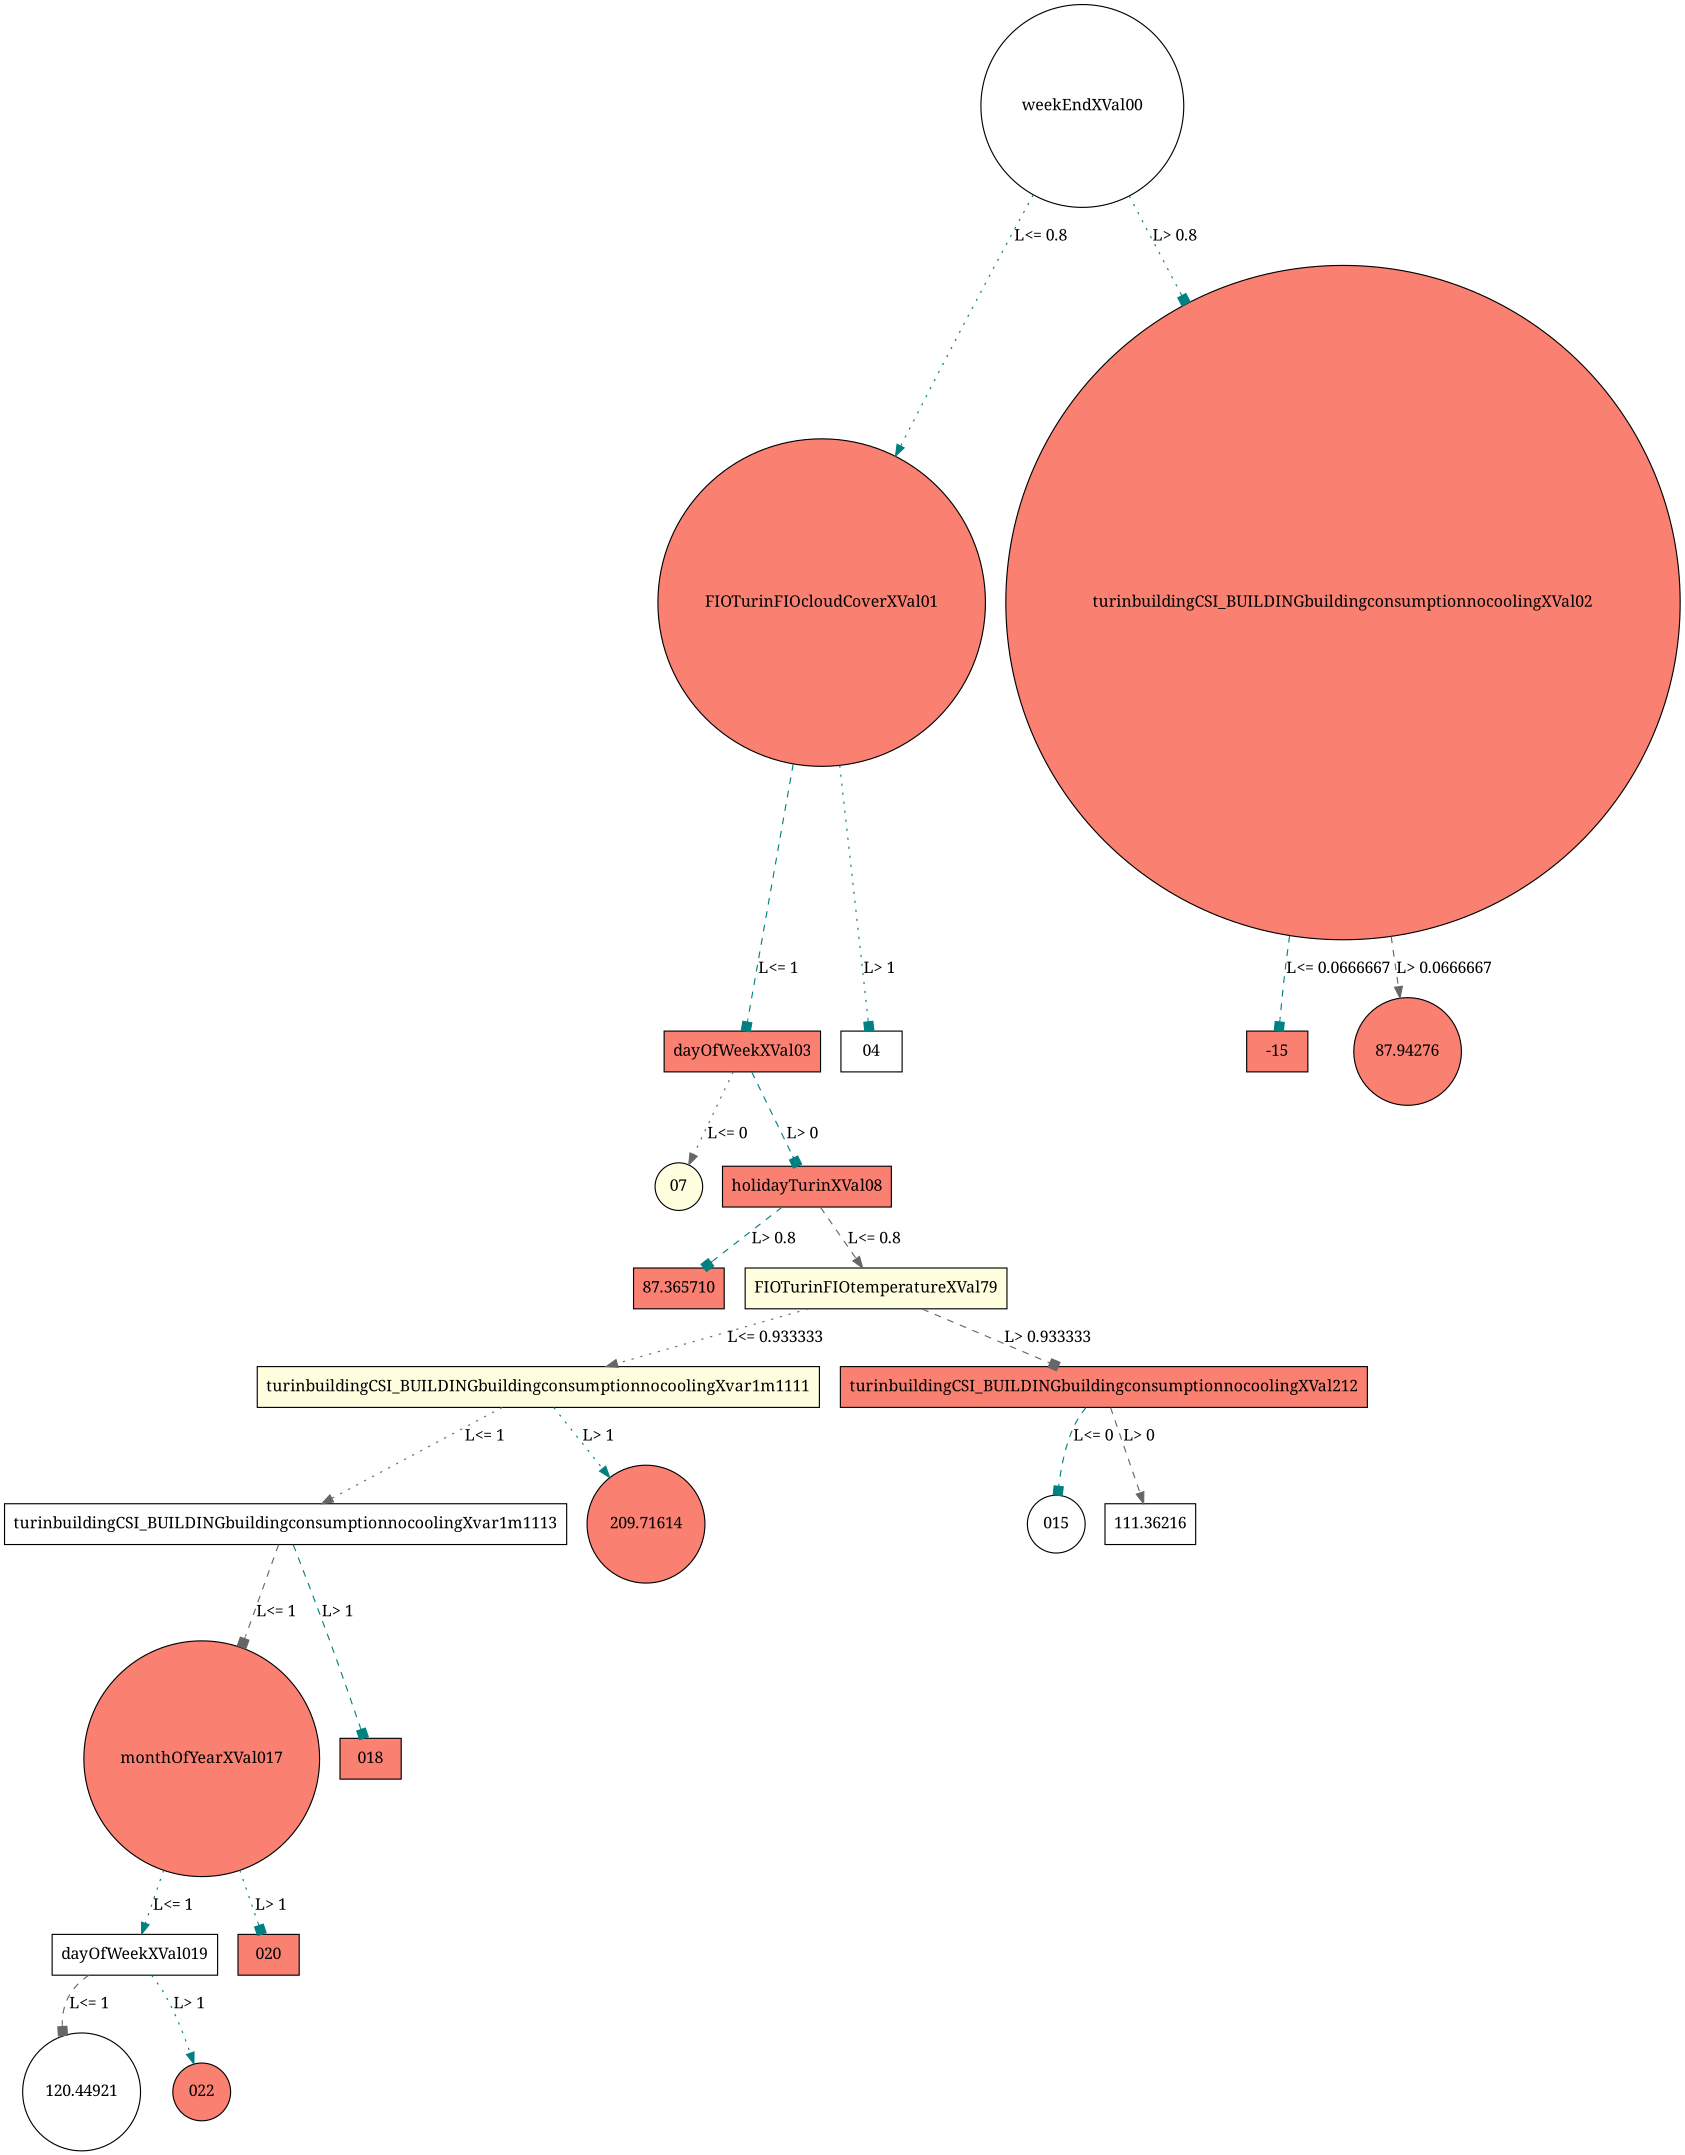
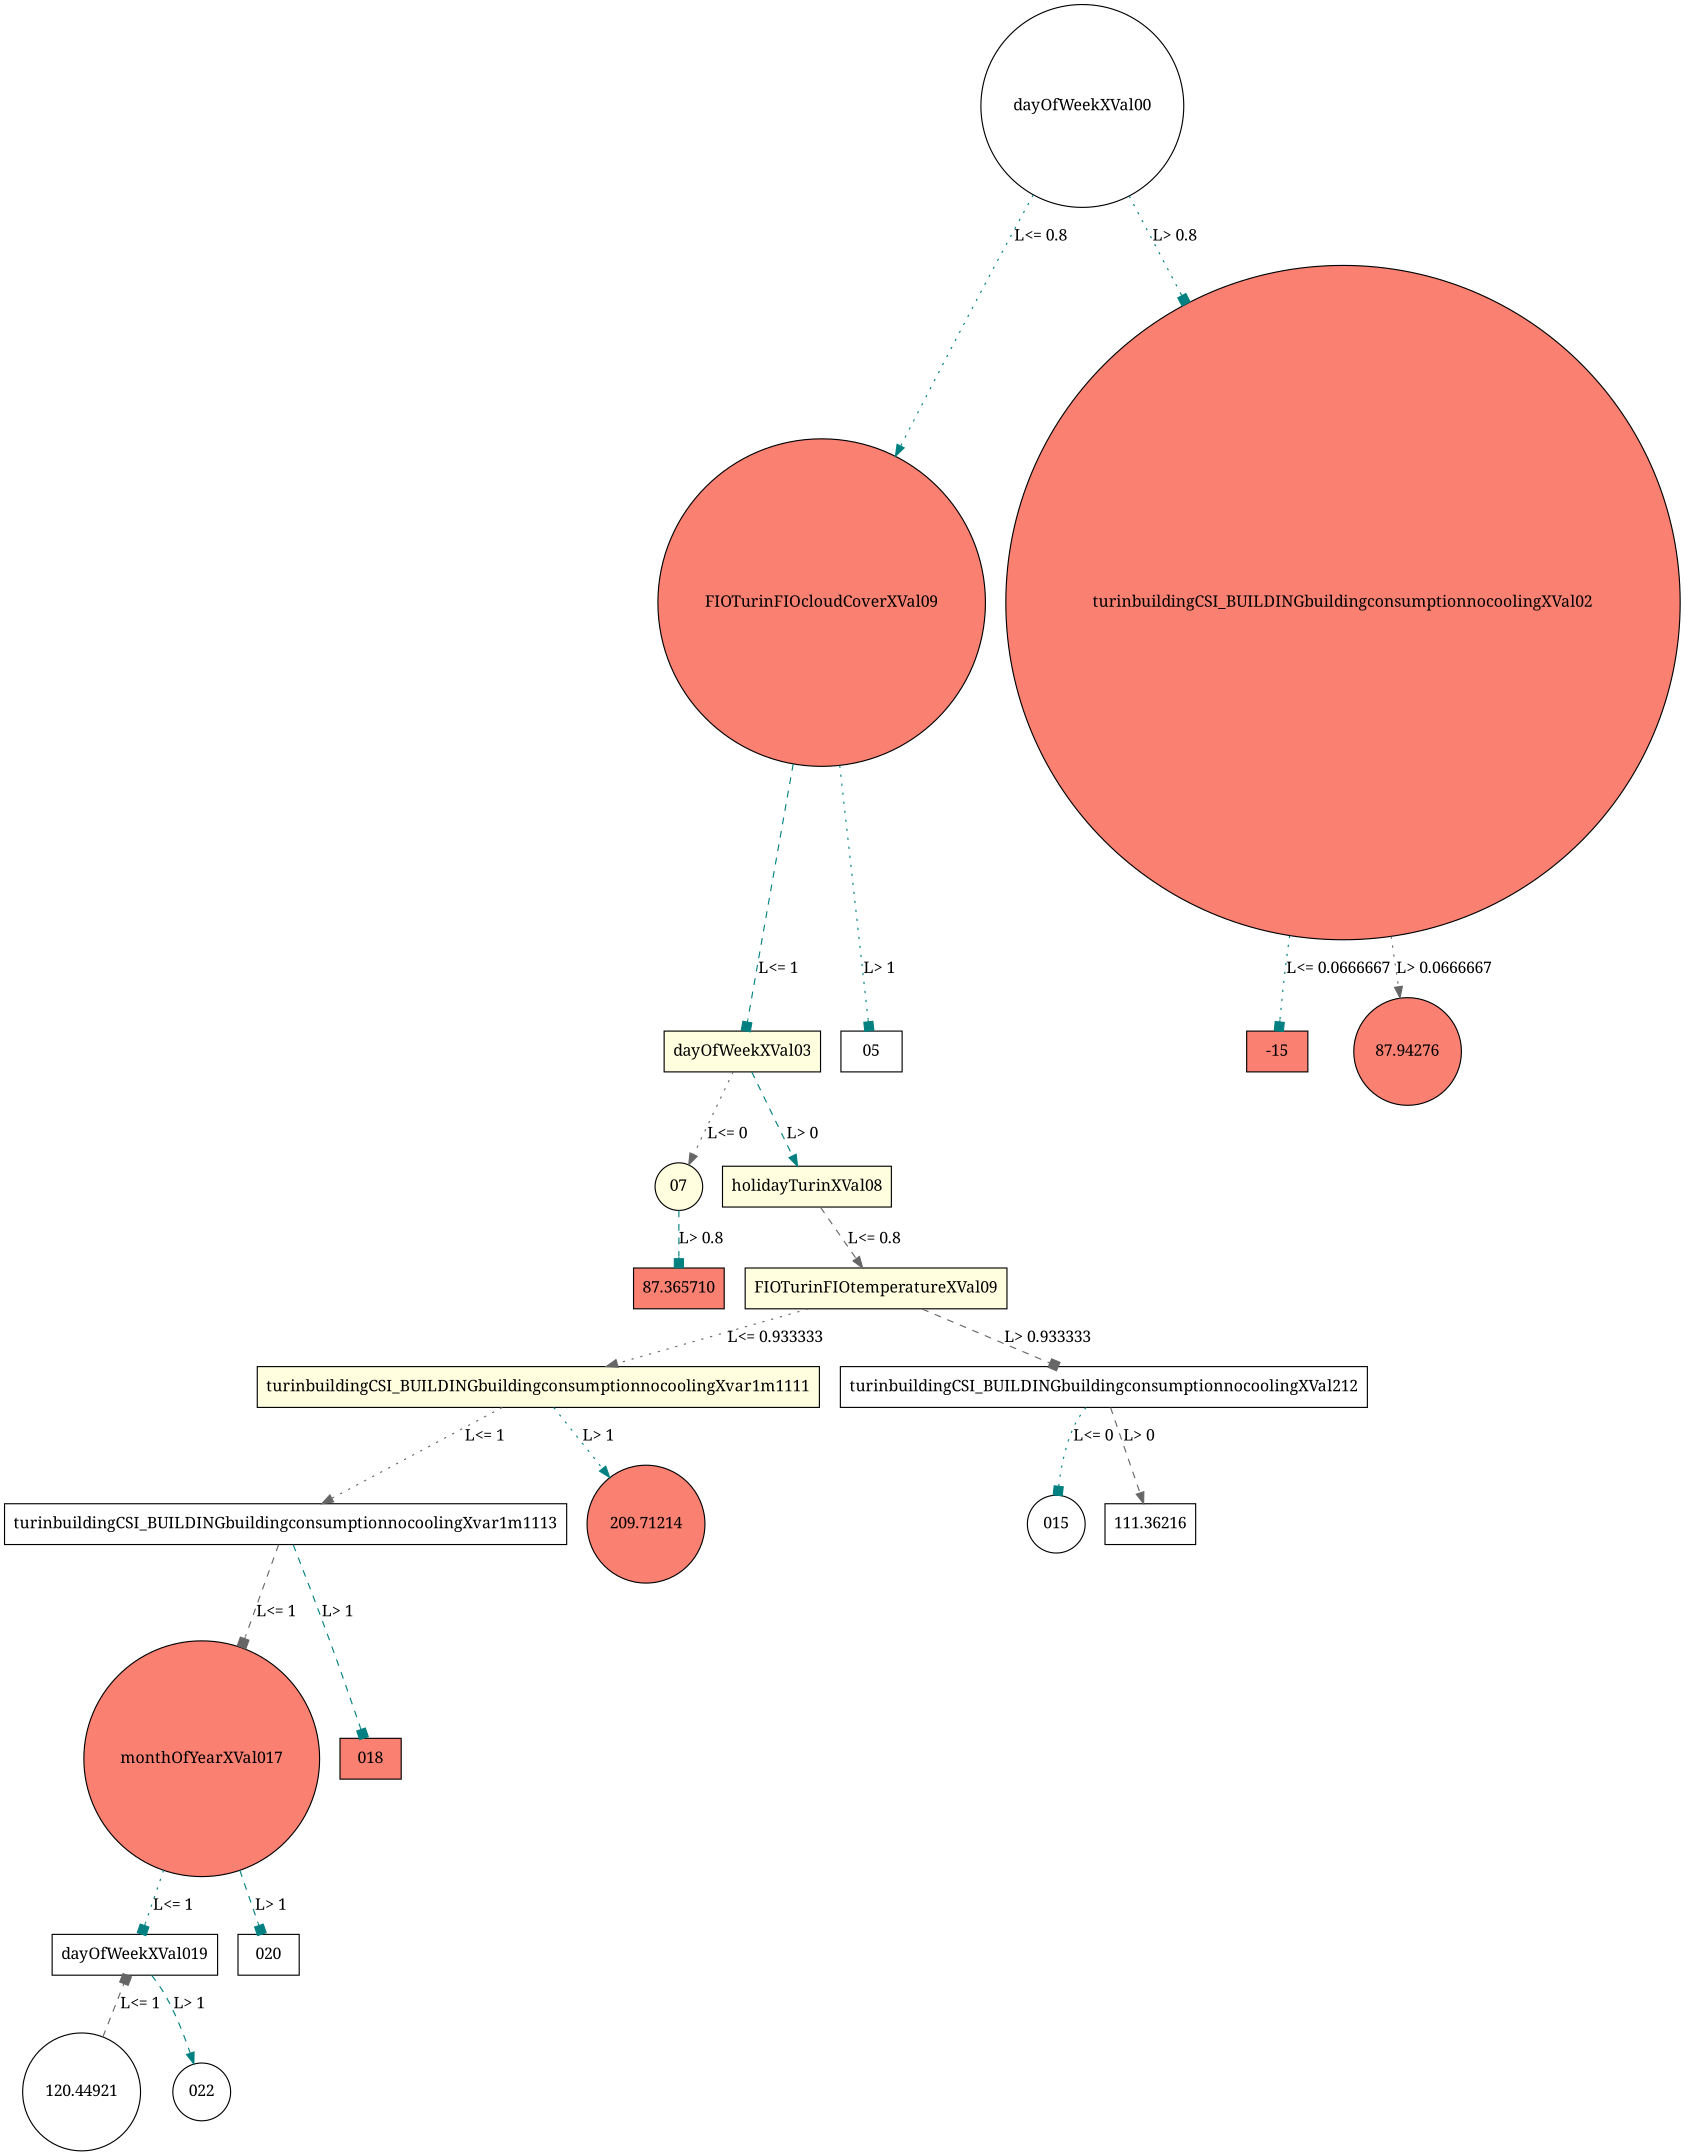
node "weekEndXVal00": label "weekEndXVal00" -> "dayOfWeekXVal00"
node "FIOTurinFIOcloudCoverXVal01": label "FIOTurinFIOcloudCoverXVal01" -> "FIOTurinFIOcloudCoverXVal09"
edge "turinbuildingCSI_BUILDINGbuildingconsumptionnocoolingXVal02" -> "87.94276": style dashed -> dotted
edge "turinbuildingCSI_BUILDINGbuildingconsumptionnocoolingXVal02" -> "-15": style dashed -> dotted
node "dayOfWeekXVal03": fillcolor salmon -> lightyellow
node "04": label "04" -> "05"
edge "dayOfWeekXVal03" -> "holidayTurinXVal08": arrowhead box -> normal
node "holidayTurinXVal08": fillcolor salmon -> lightyellow
edge "holidayTurinXVal08" -> "87.365710": now "07" -> "87.365710"
node "FIOTurinFIOtemperatureXVal79": label "FIOTurinFIOtemperatureXVal79" -> "FIOTurinFIOtemperatureXVal09"
node "turinbuildingCSI_BUILDINGbuildingconsumptionnocoolingXVal212": fillcolor salmon -> white
edge "turinbuildingCSI_BUILDINGbuildingconsumptionnocoolingXVal212" -> "015": style dashed -> dotted
node "209.71614": label "209.71614" -> "209.71214"
edge "monthOfYearXVal017" -> "dayOfWeekXVal019": arrowhead normal -> box
edge "monthOfYearXVal017" -> "020": style dotted -> dashed
node "020": fillcolor salmon -> white
edge "dayOfWeekXVal019" -> "120.44921": reversed
edge "dayOfWeekXVal019" -> "022": style dotted -> dashed
node "022": fillcolor salmon -> white
